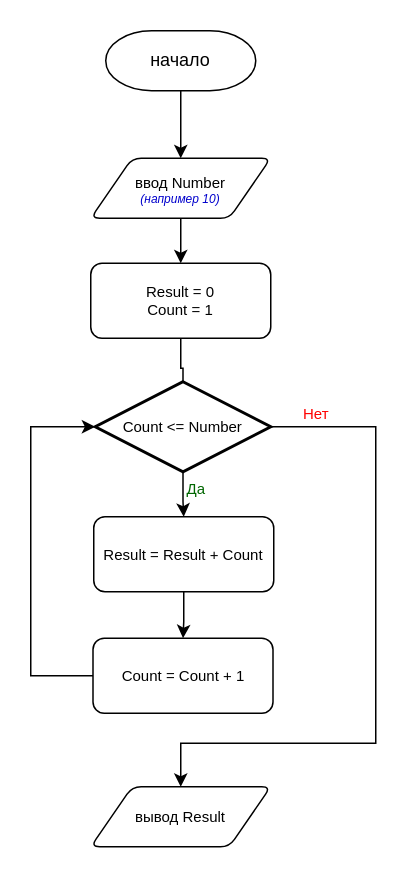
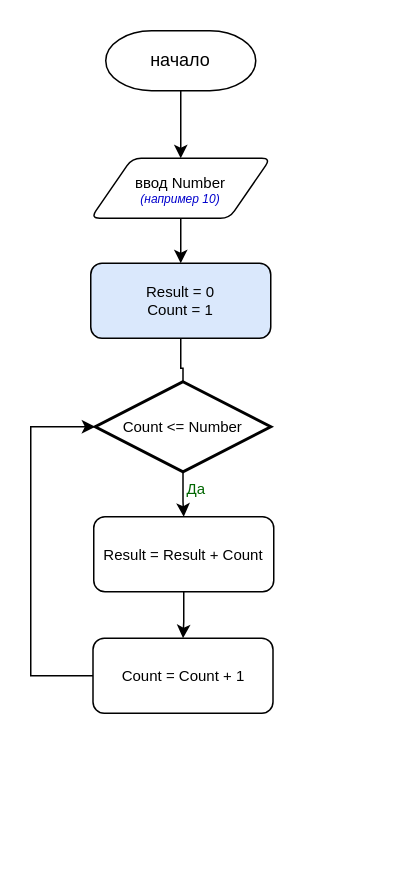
node "Result = 0 Count = 1": fillcolor #ffffff -> #dae8fc
edge "Count <= Number" -> "вывод Result": removed, label "Нет"
node "вывод Result": removed
